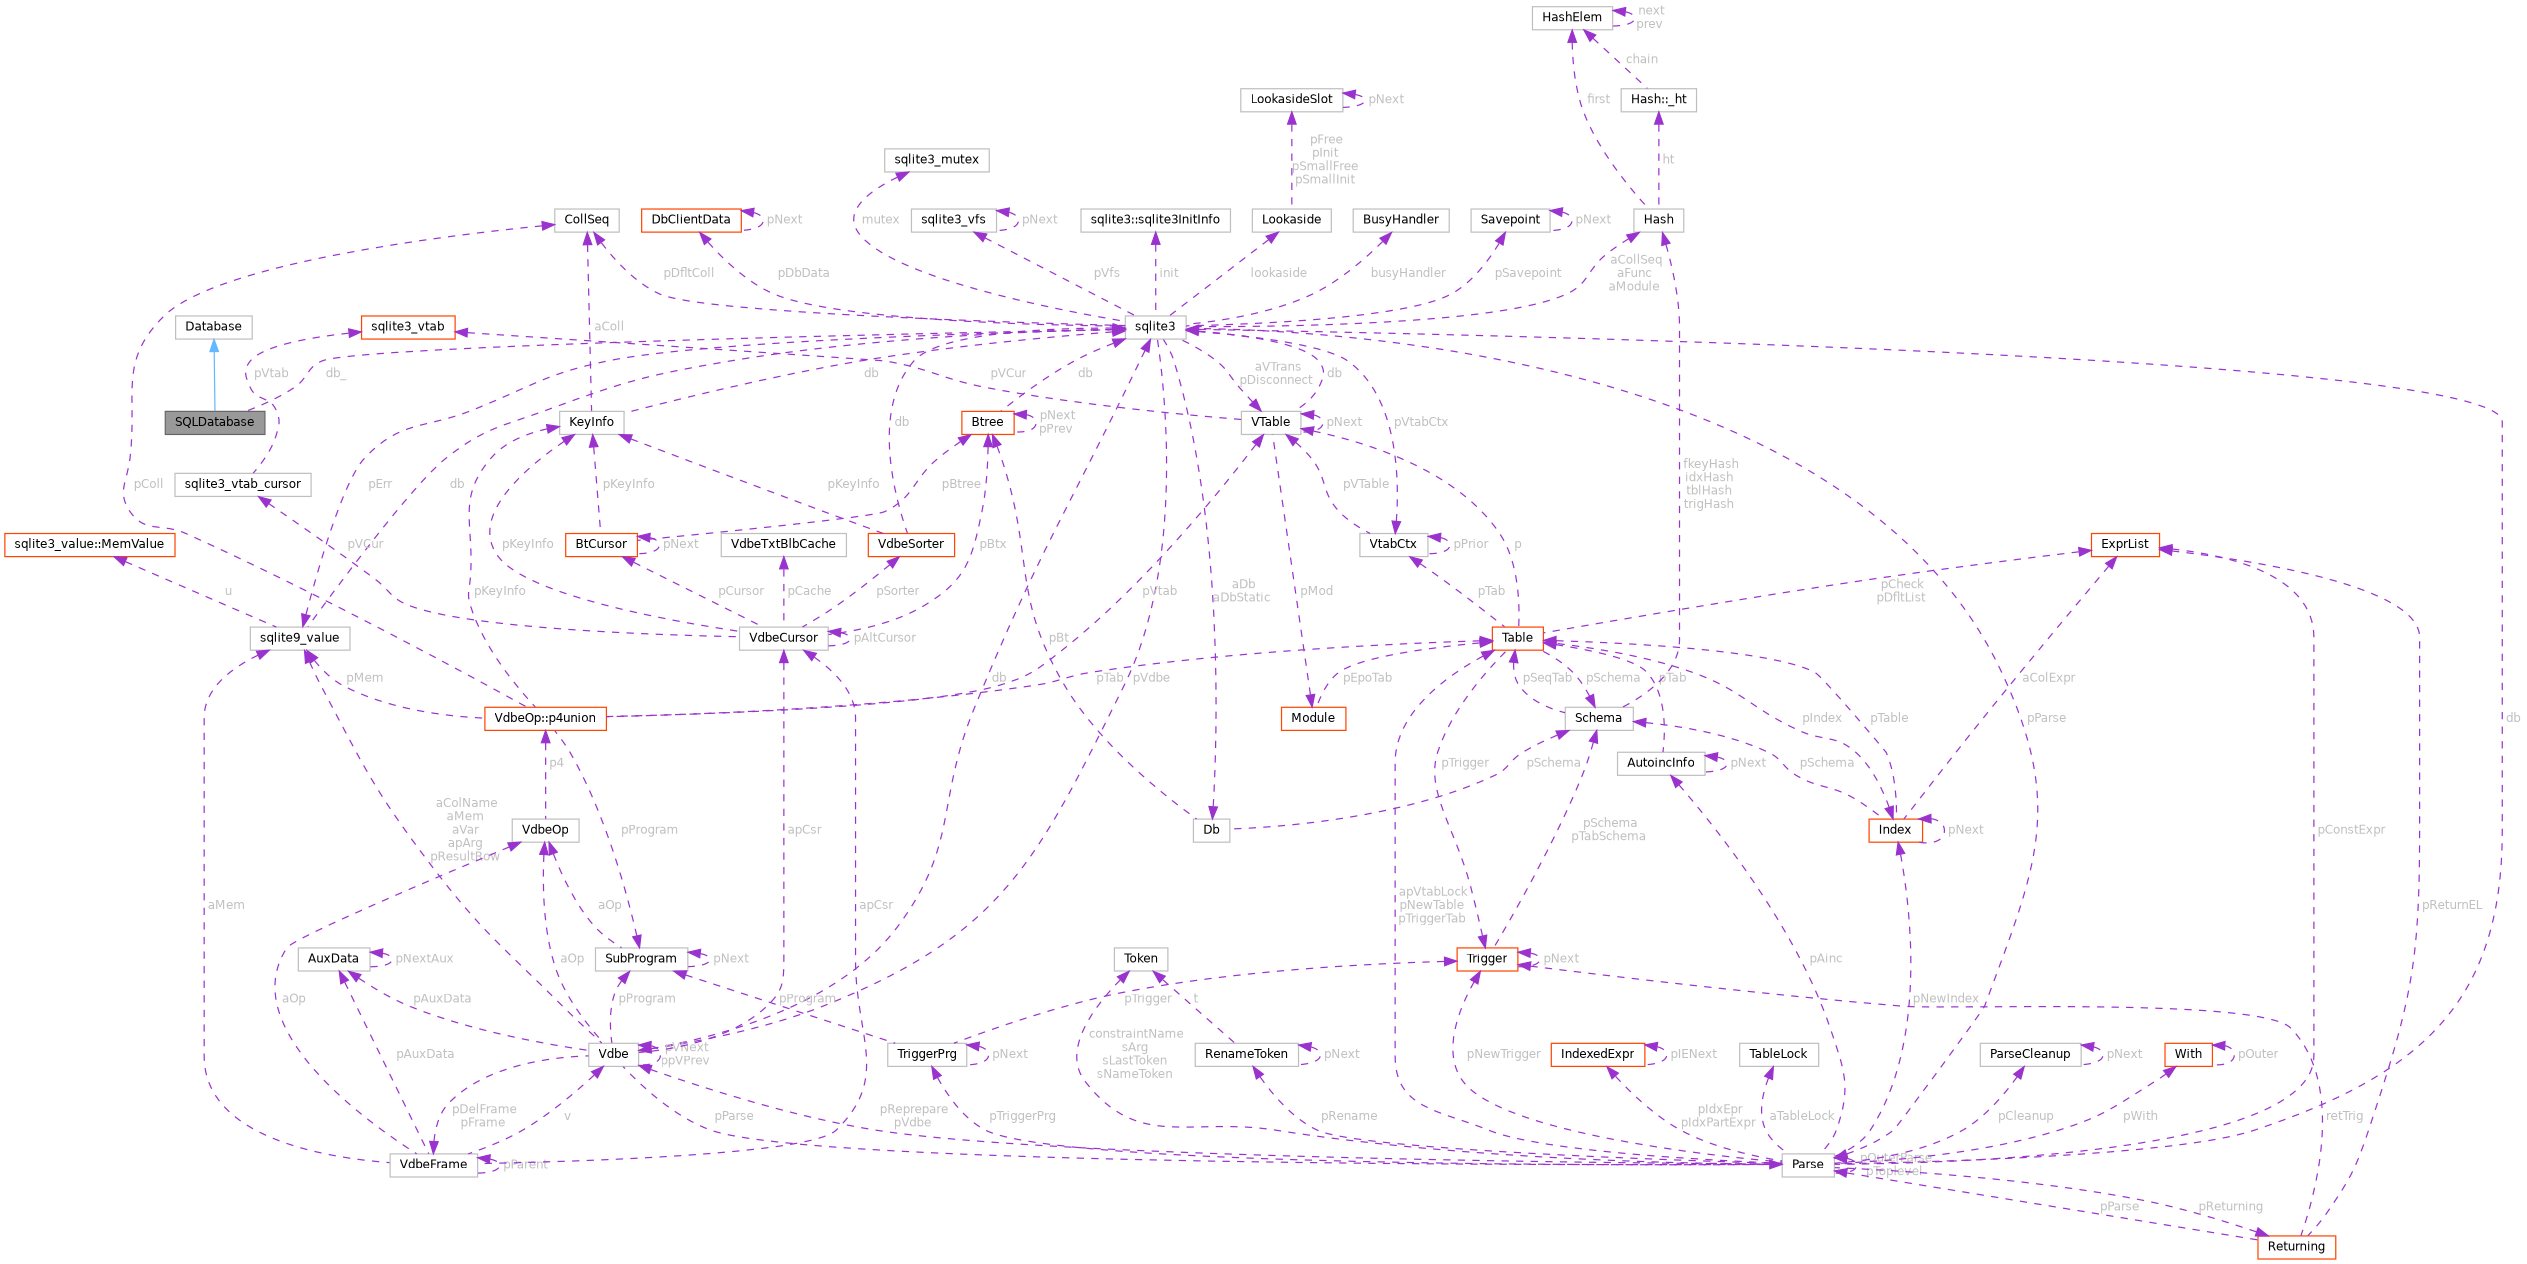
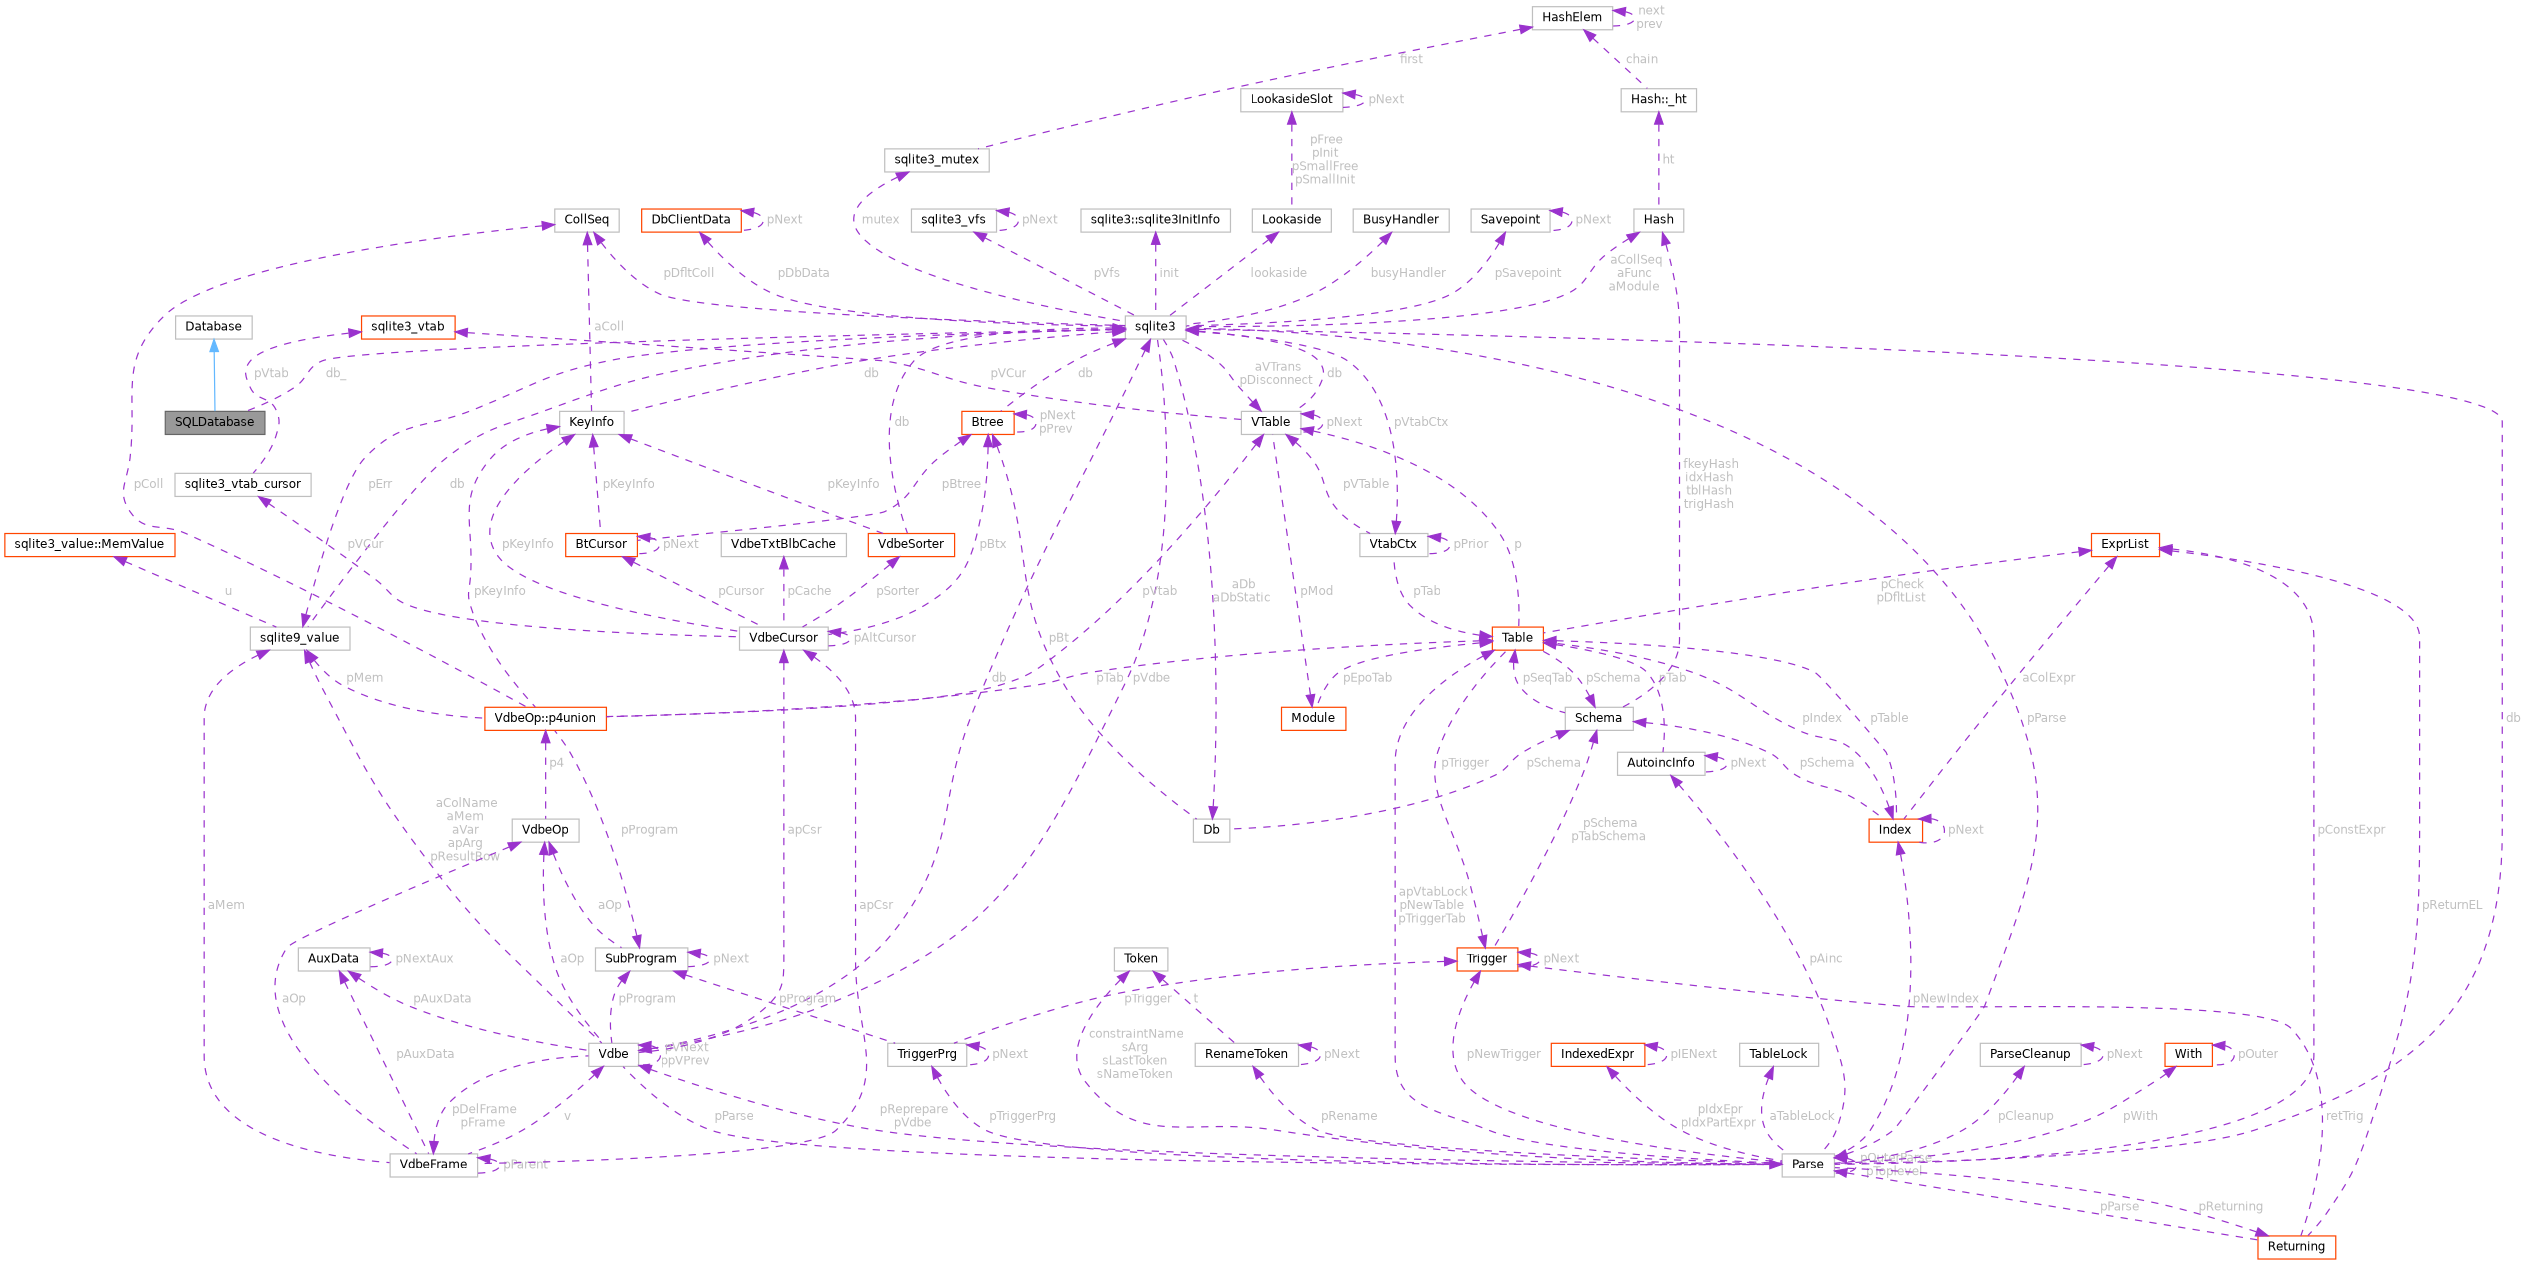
edge "Hash" -> "HashElem": now "sqlite3_mutex" -> "HashElem"
edge "Table" -> "VtabCtx": reversed
